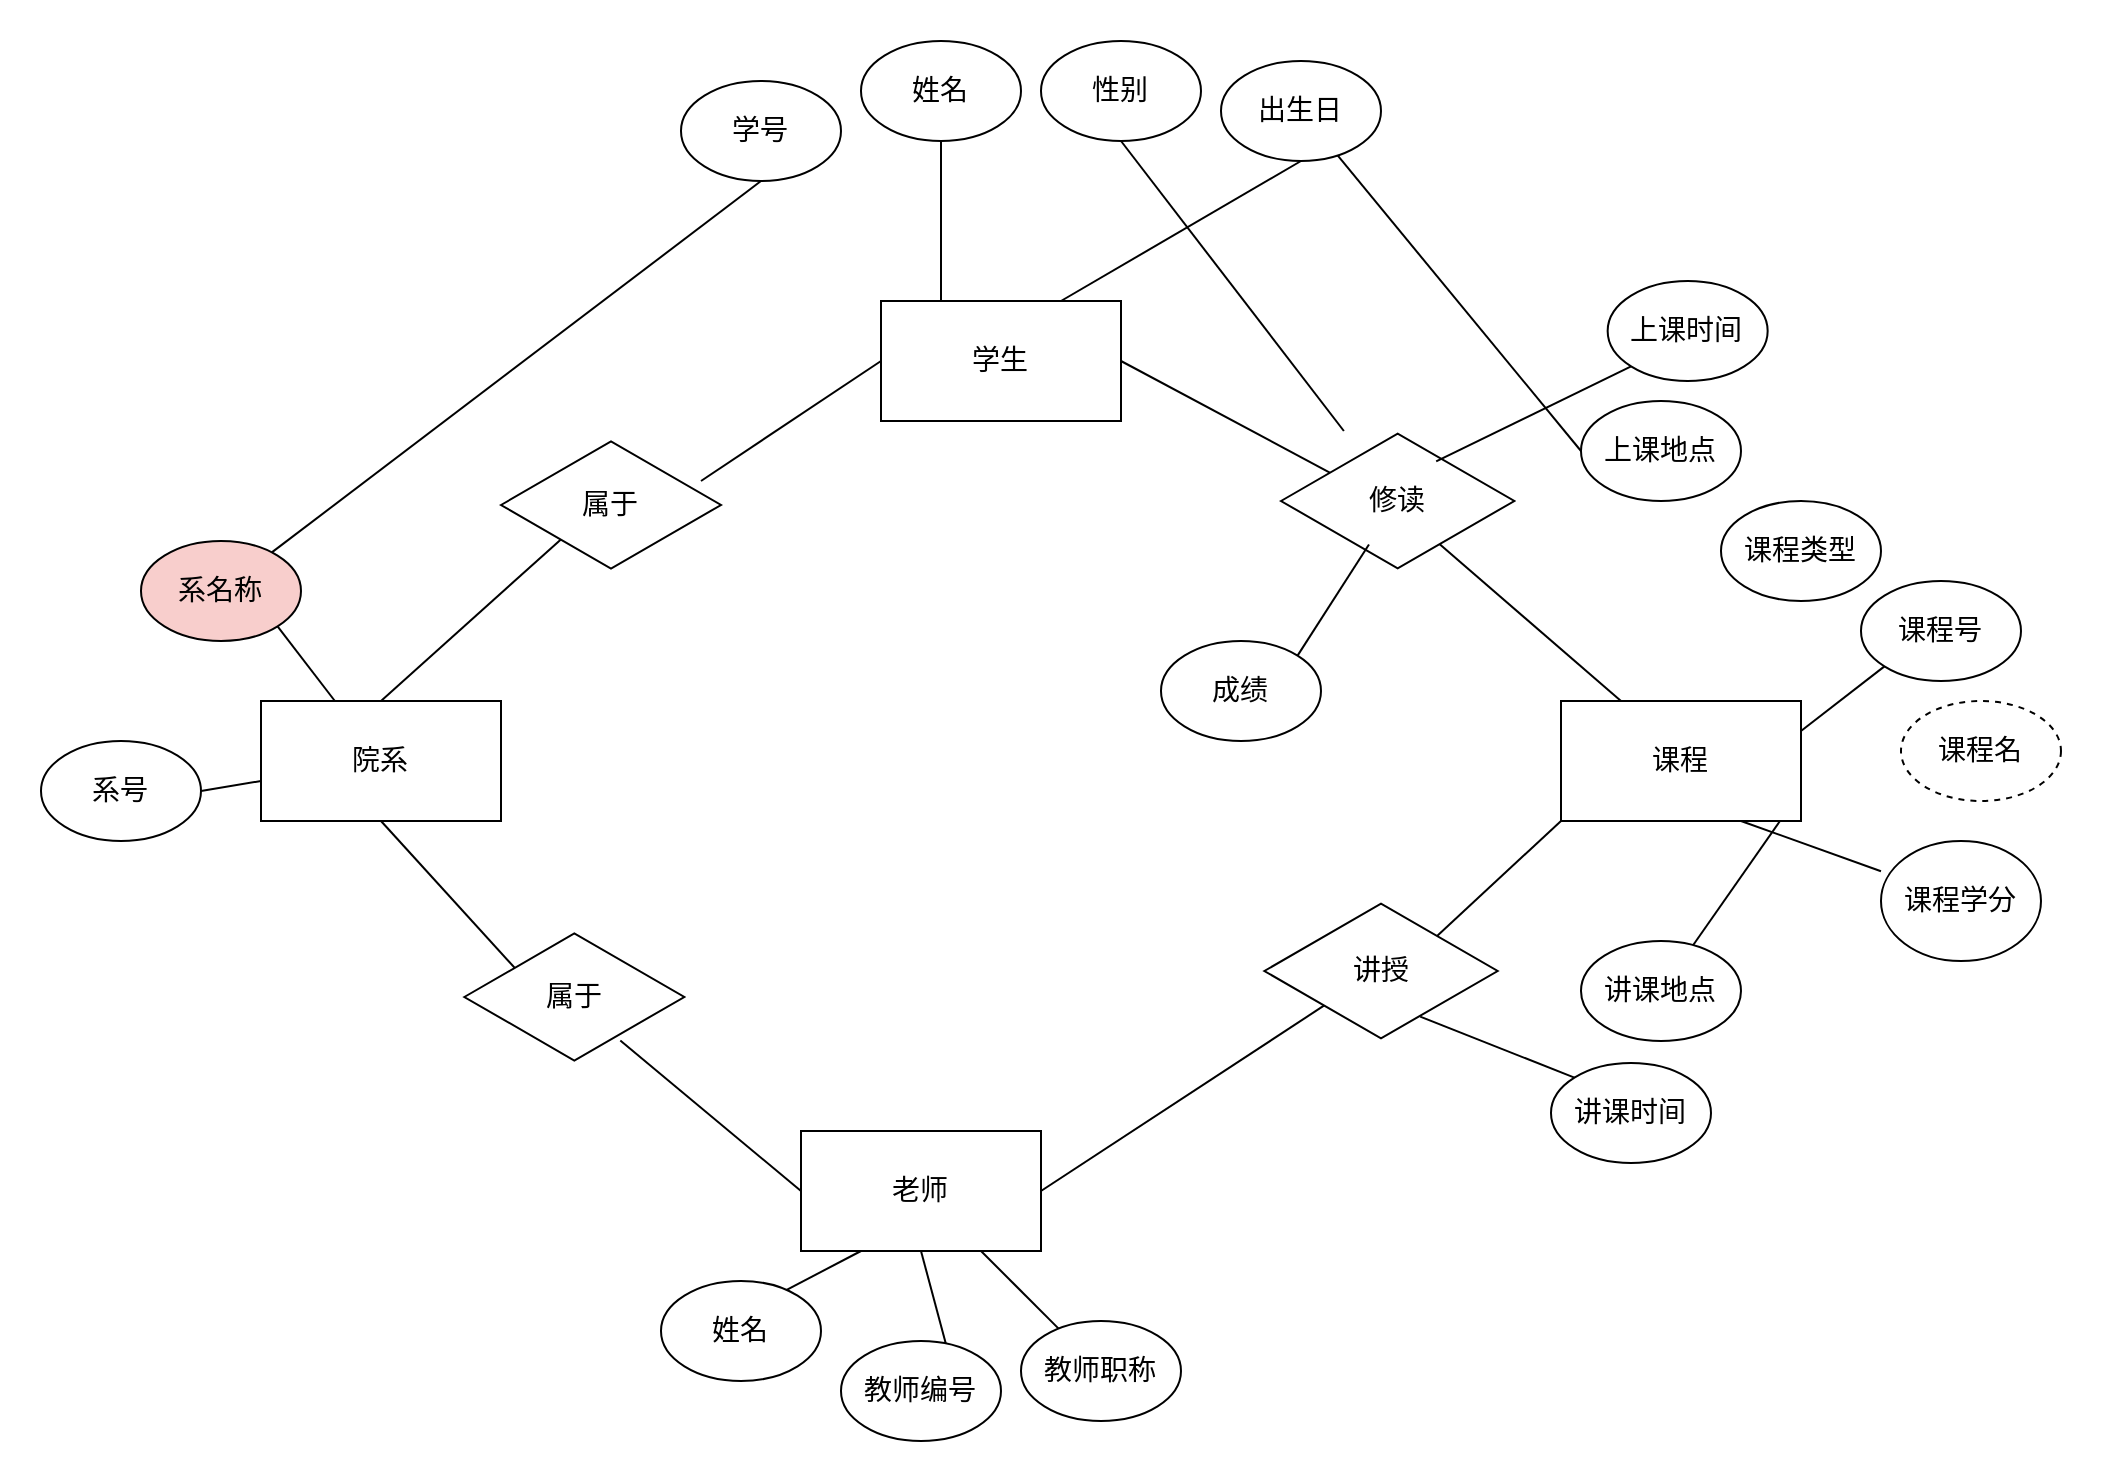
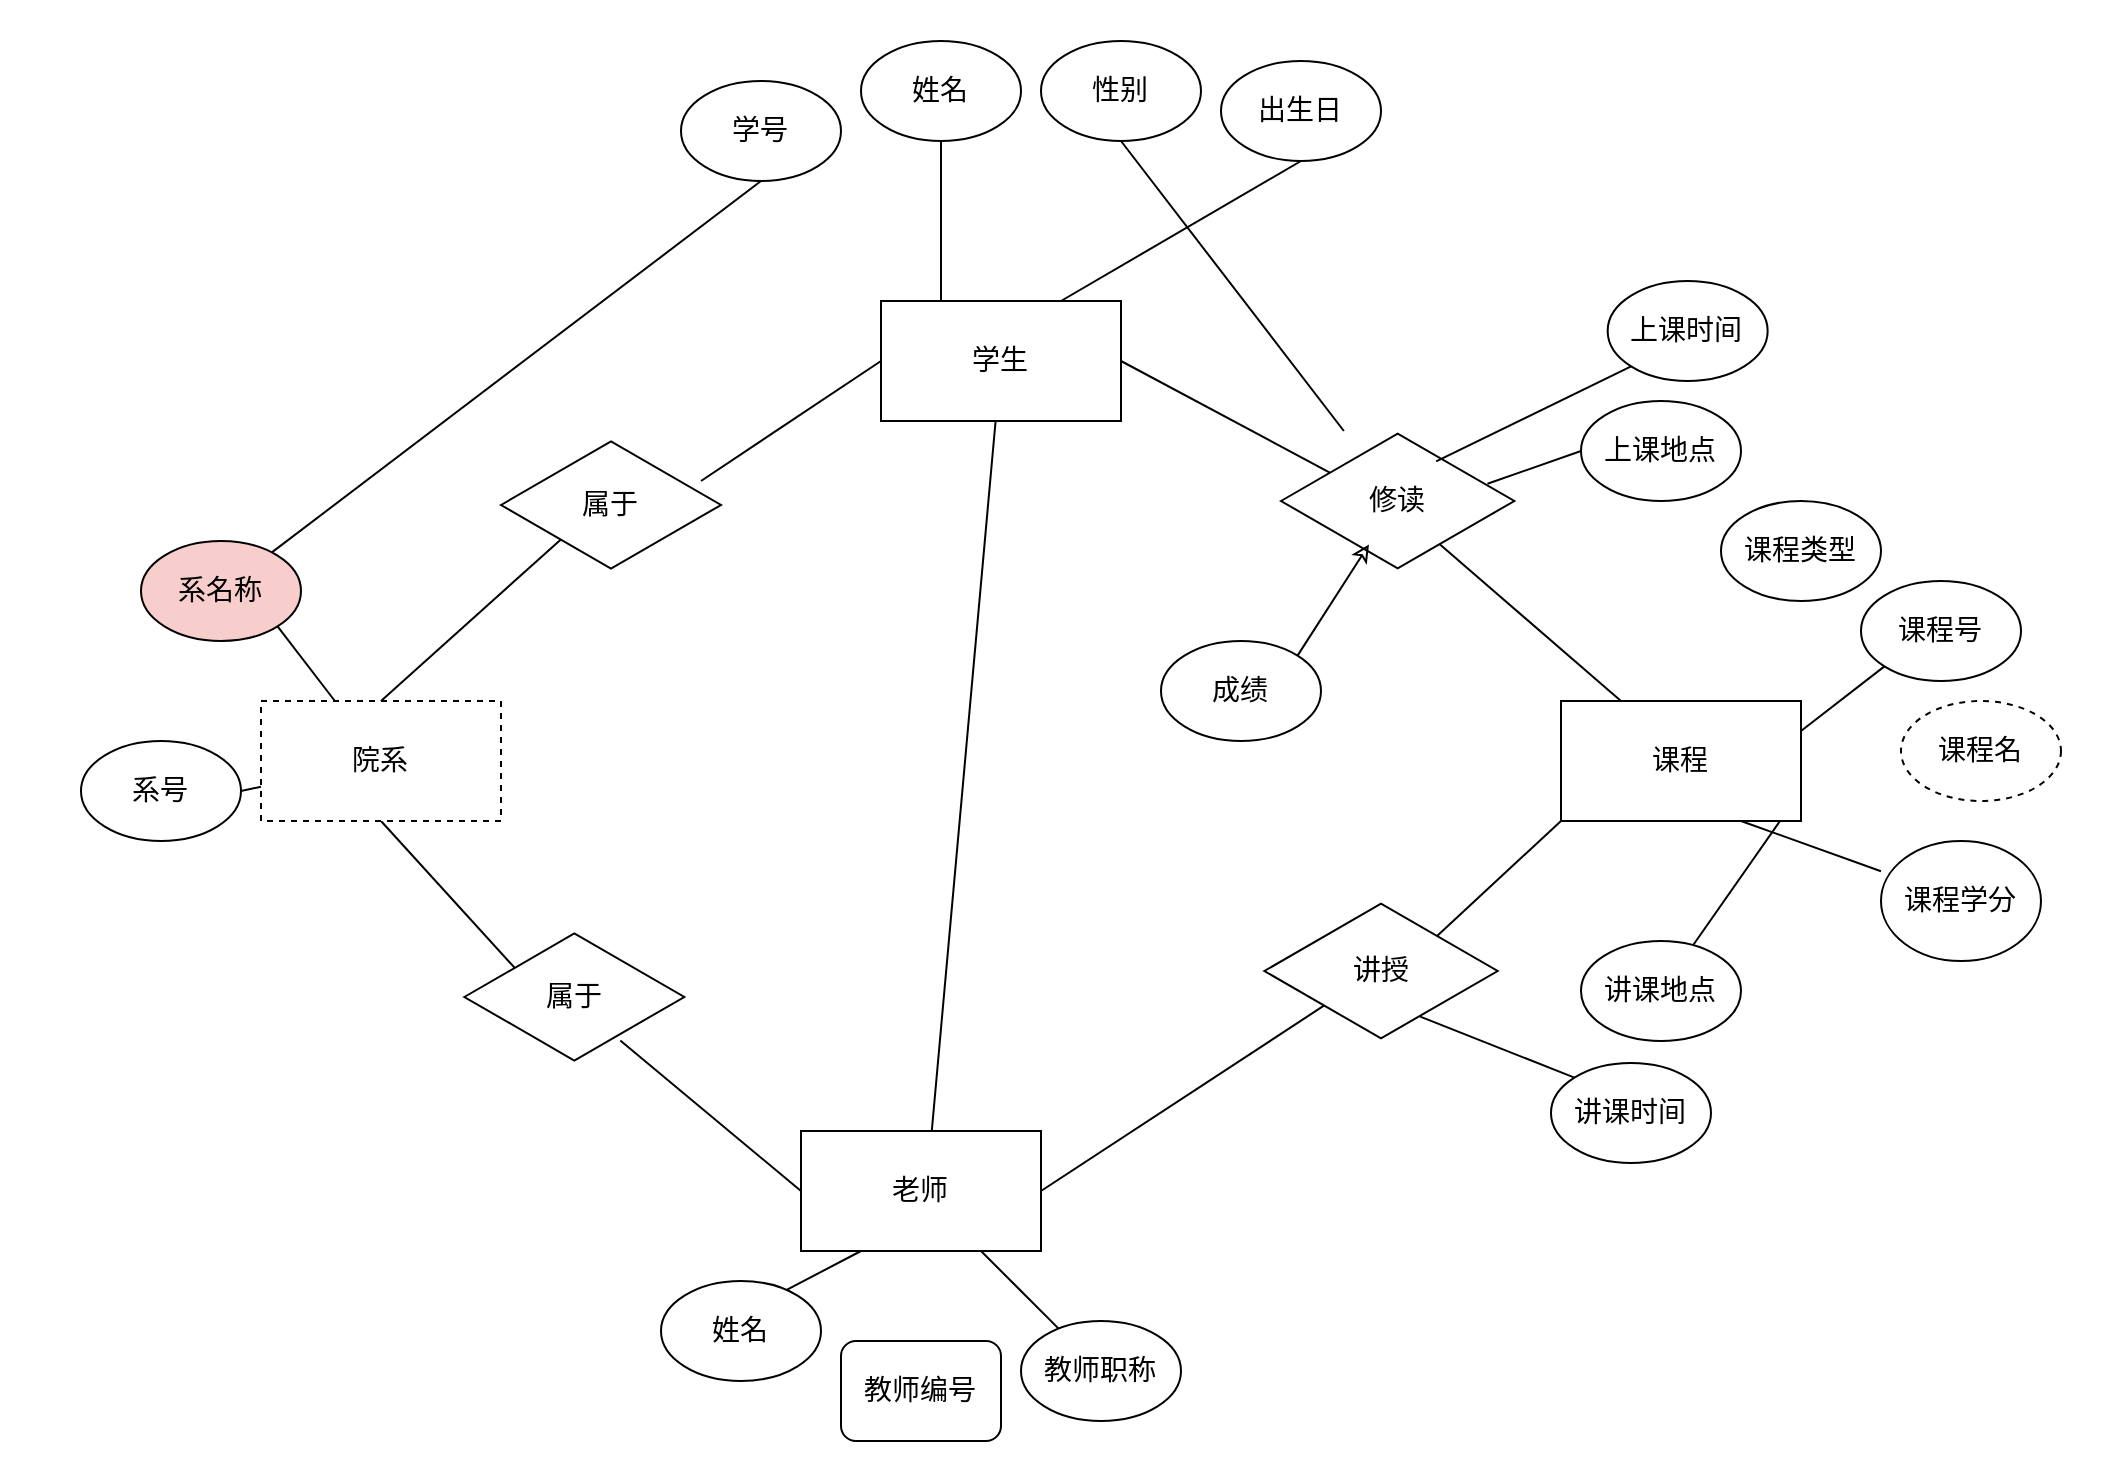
edge "出生日" -- "上课地点": now "修读" -- "上课地点"
edge "修读" -- "成绩": arrowhead none -> classic
node "院系": style solid -> dashed
node "系号": moved (121, 791) -> (161, 791)
edge "老师" -- "教师编号": now "老师" -- "学生"
node "教师编号": shape ellipse -> rounded rectangle
